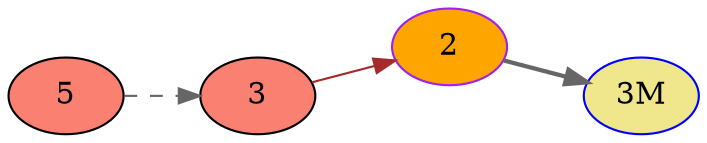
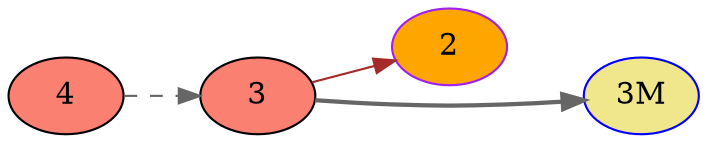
edge "2" -> "3M": now "3" -> "3M"
node "5": label "5" -> "4"
